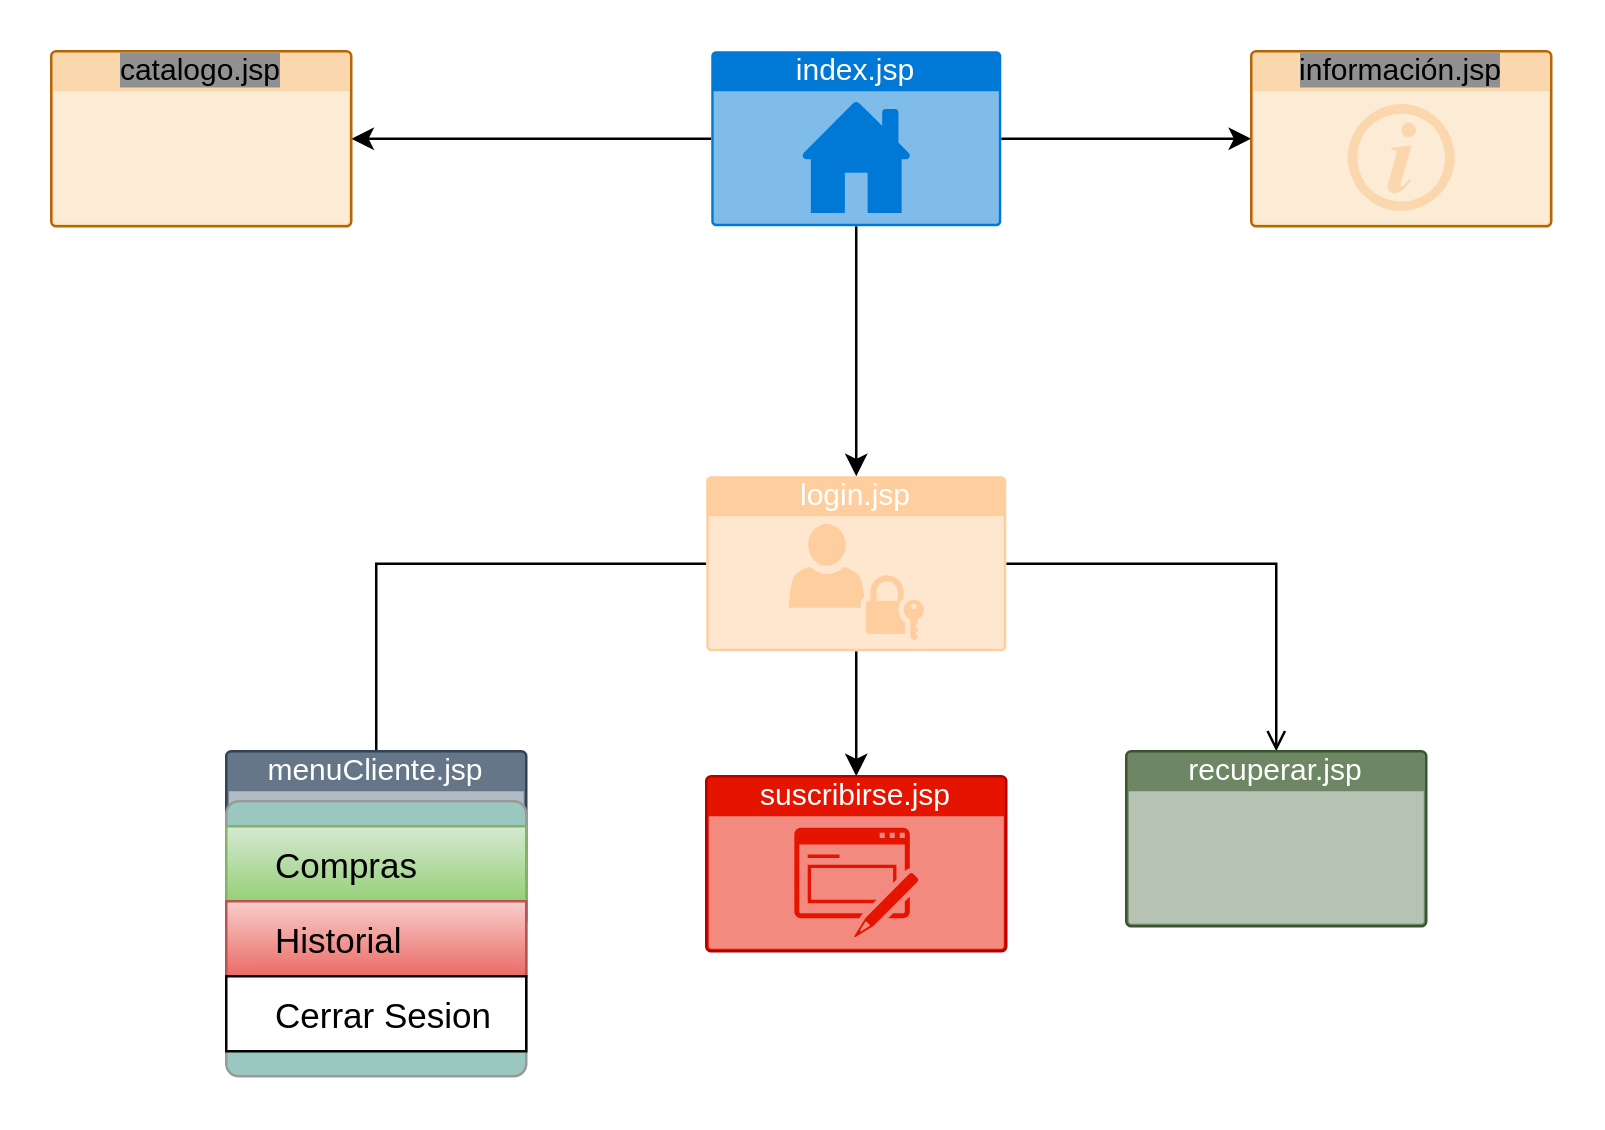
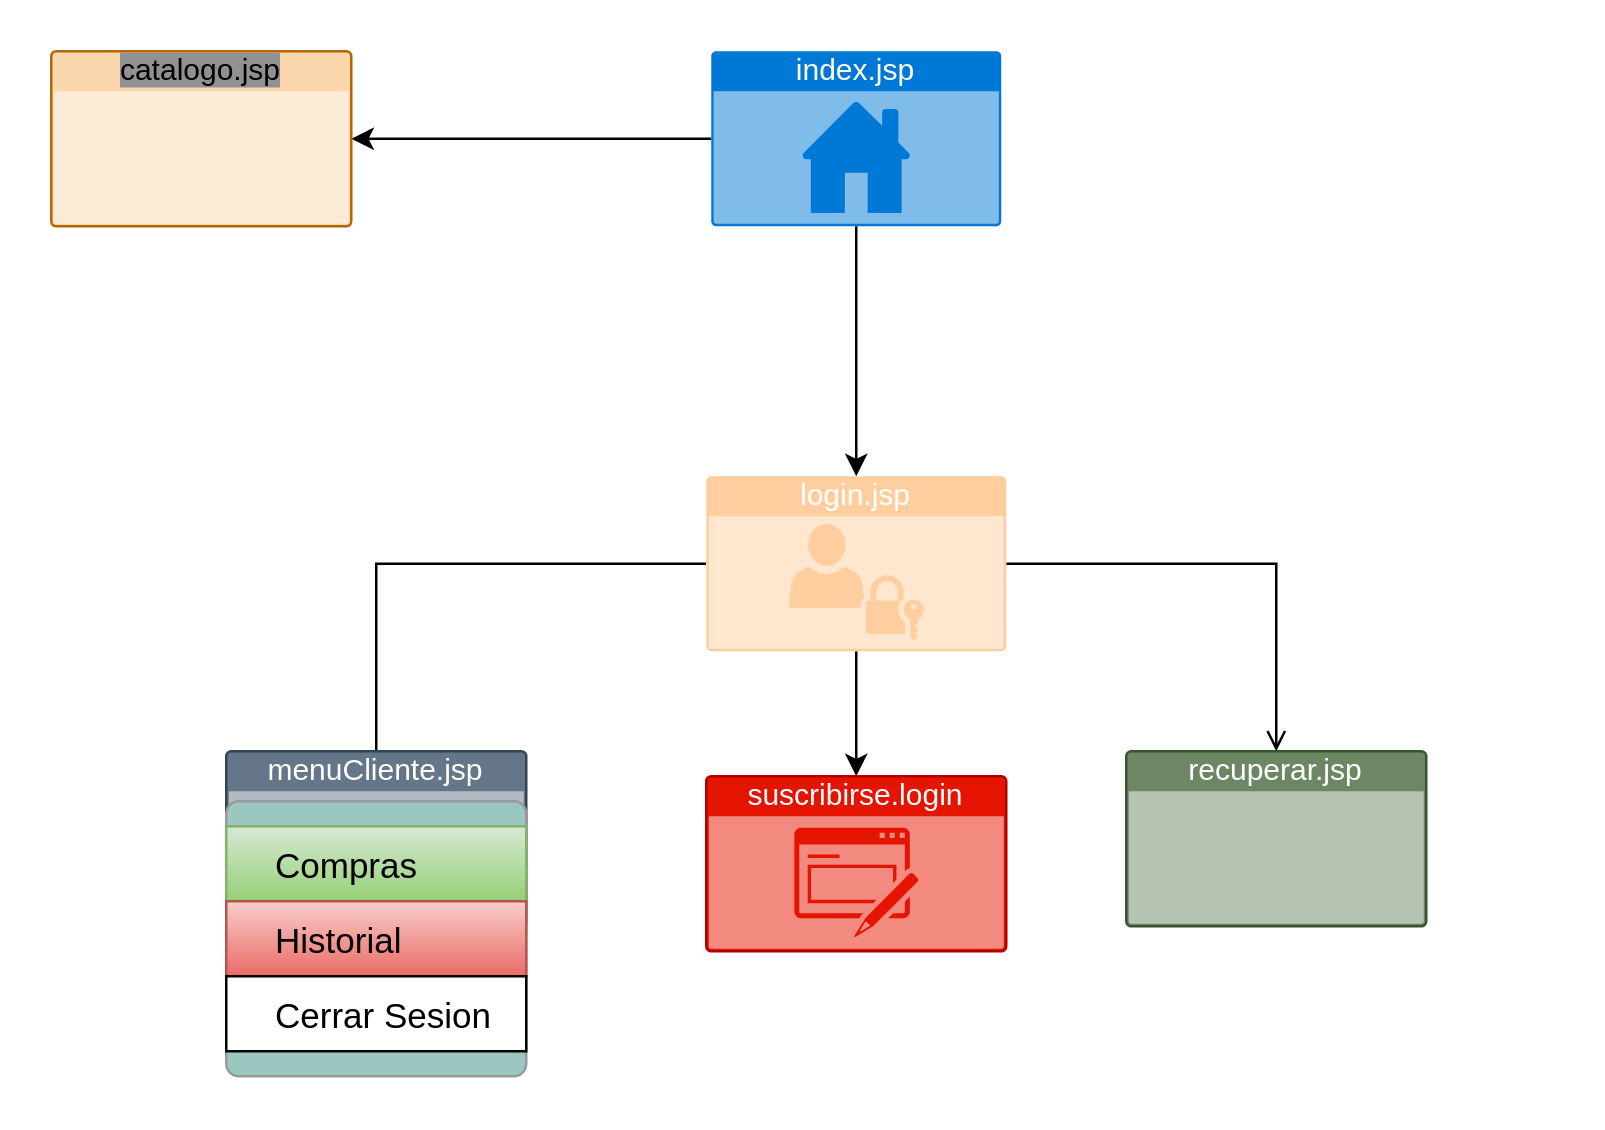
edge "index.jsp" -> "información.jsp": removed
node "información.jsp": removed
node "suscribirse.jsp": label "suscribirse.jsp" -> "suscribirse.login"
